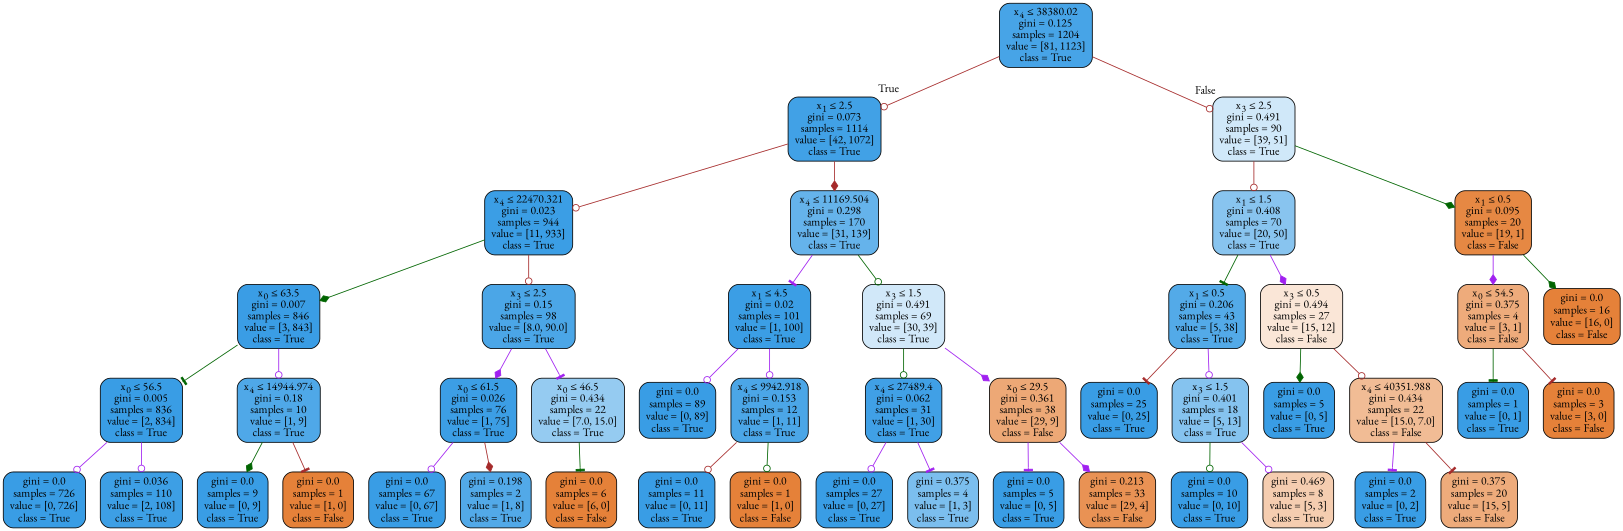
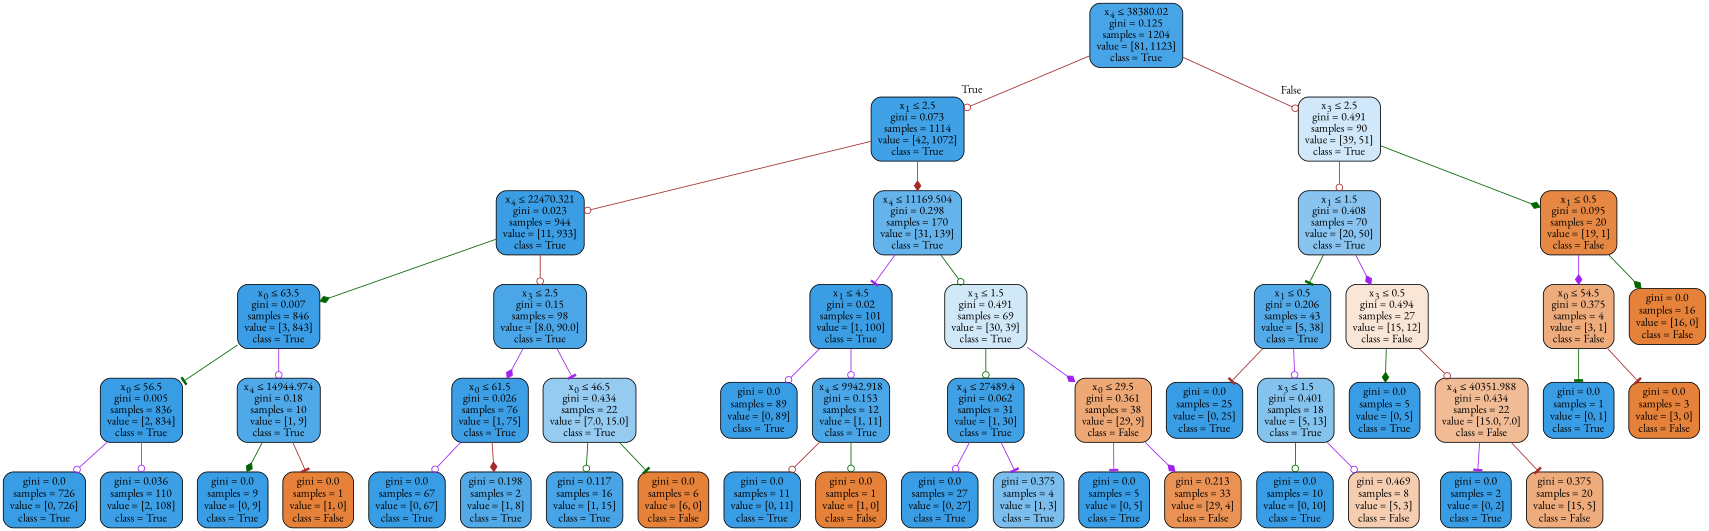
node "gini = 0.117": added
node "gini = 0.469": text "class = True" -> "class = False"
